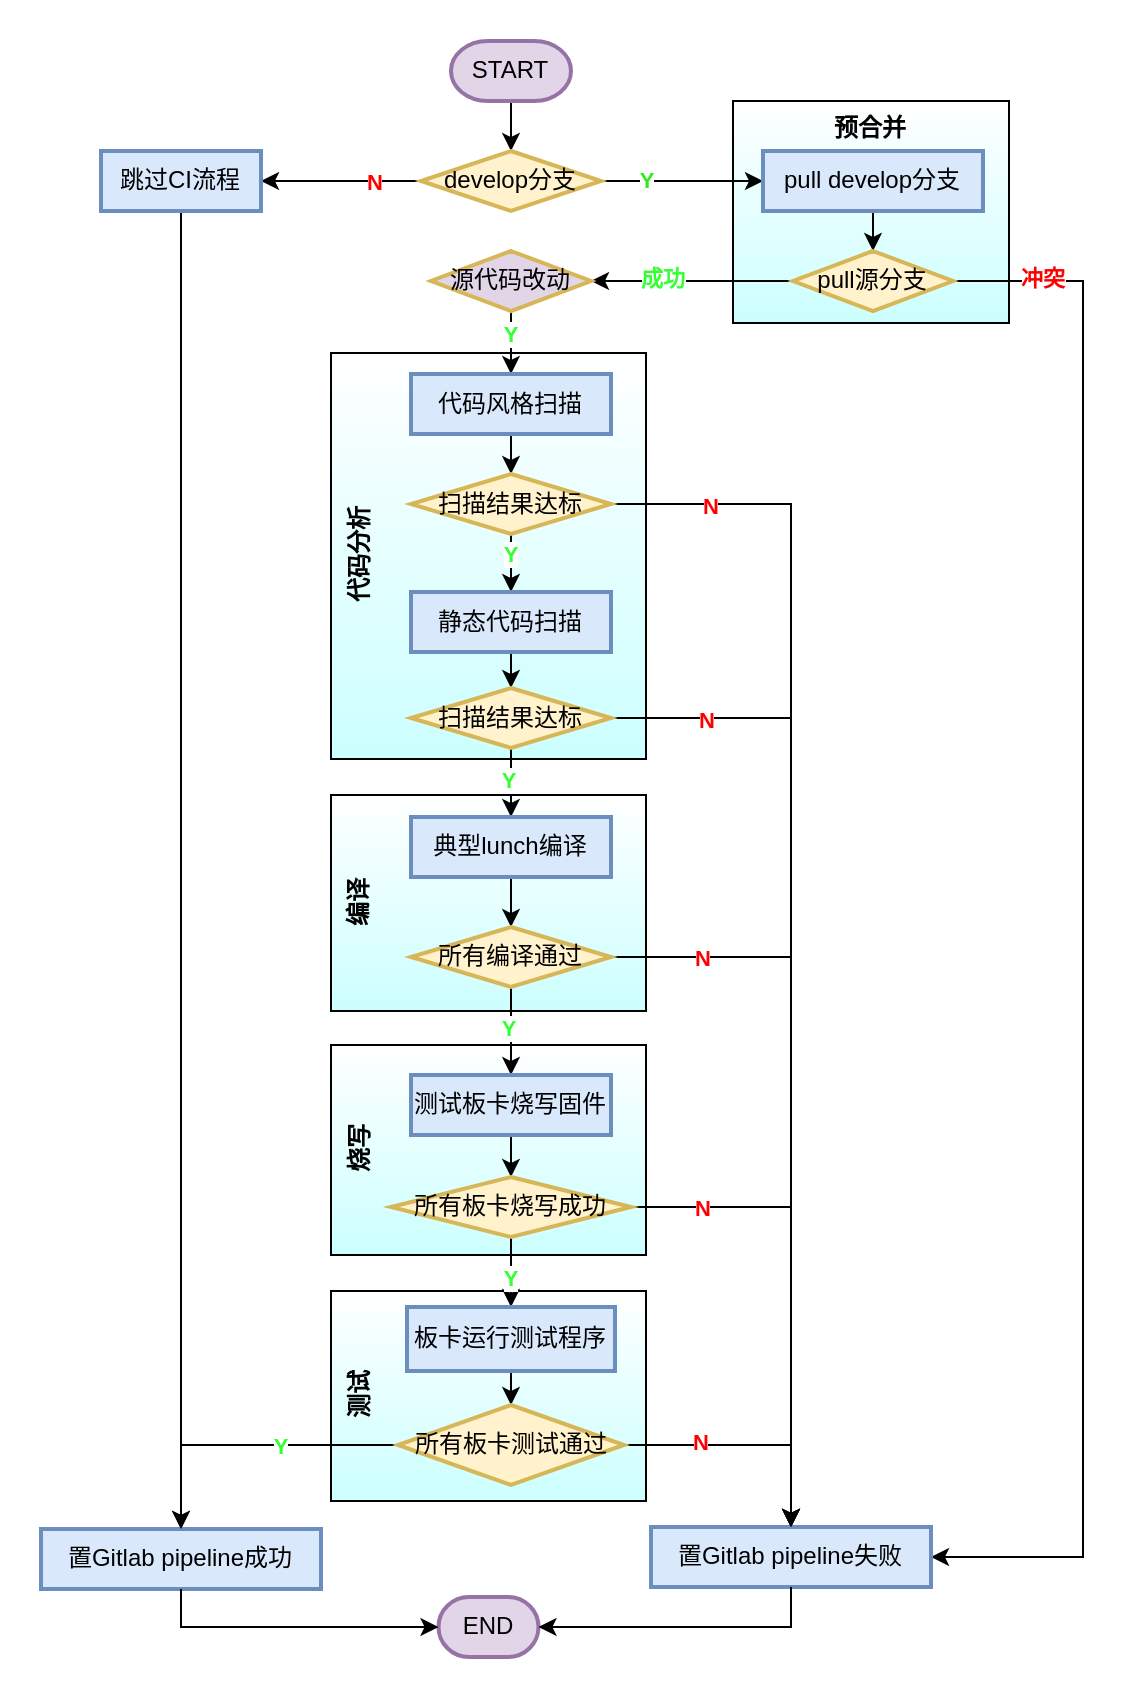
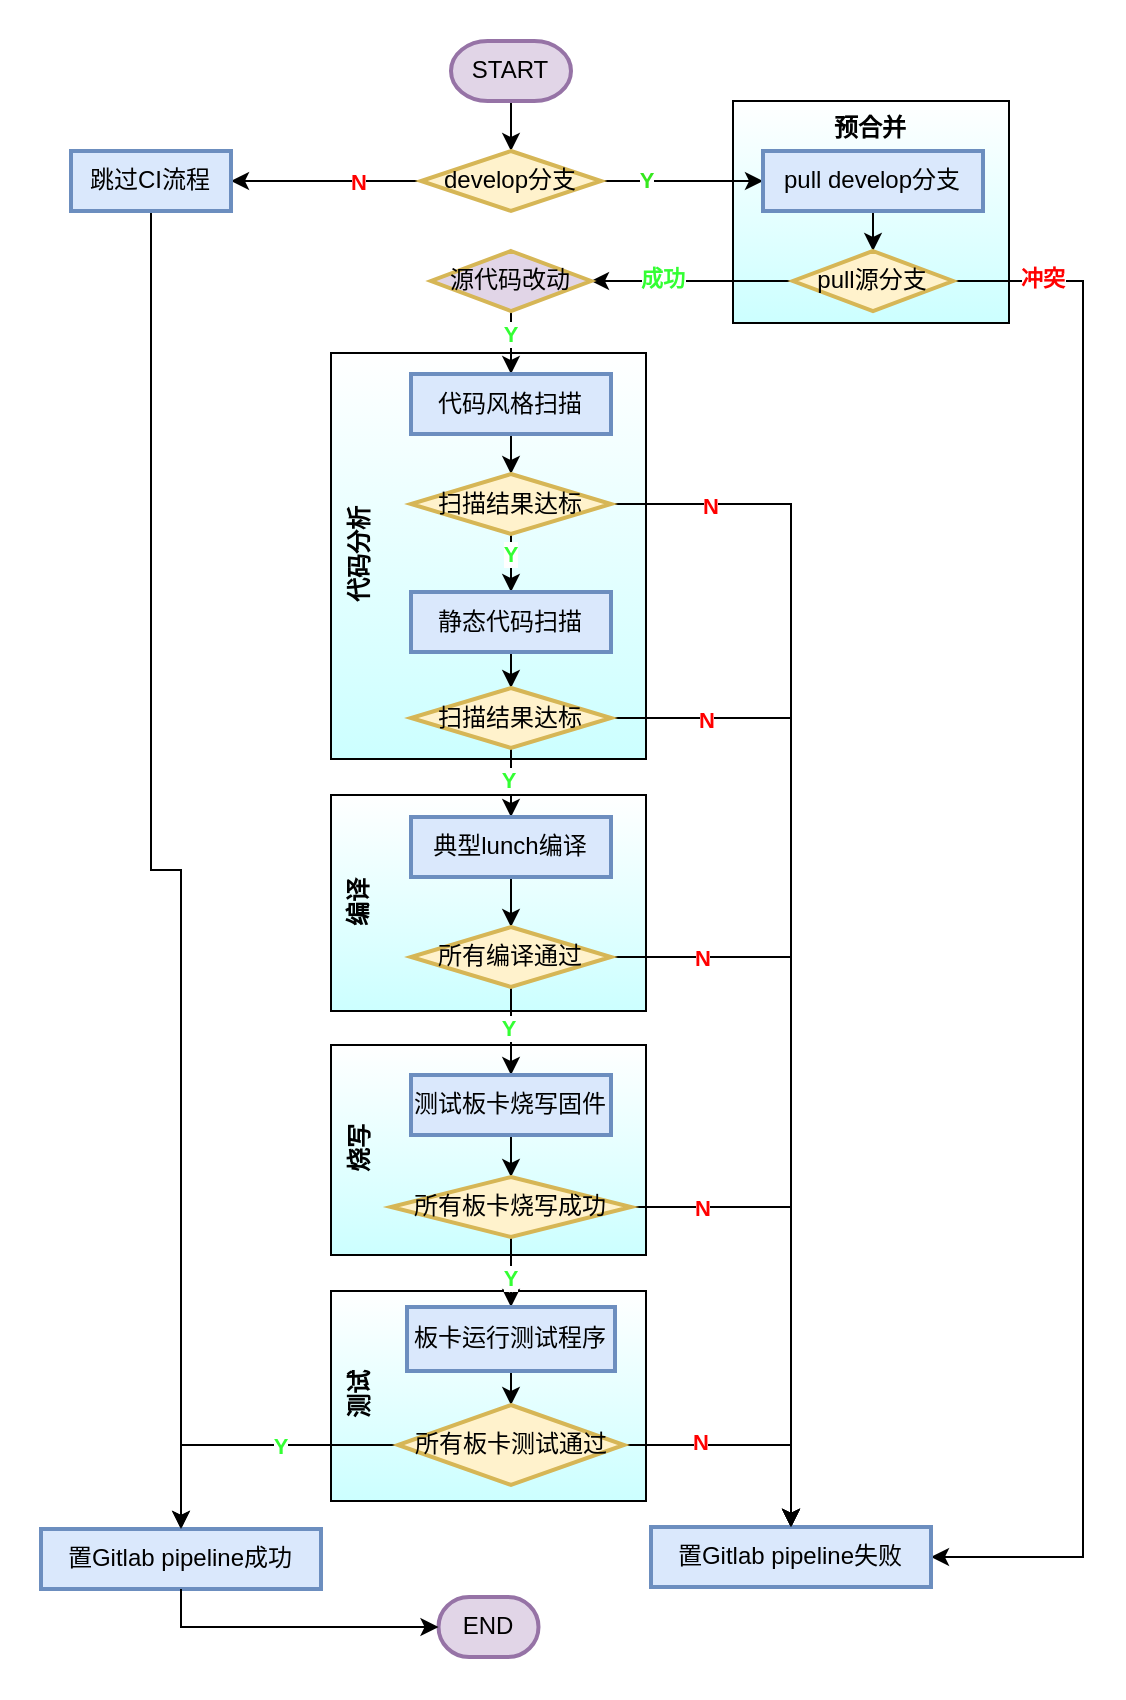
node "跳过CI流程": moved (181, 181) -> (151, 181)
edge "置Gitlab pipeline失败" -> "END": removed
